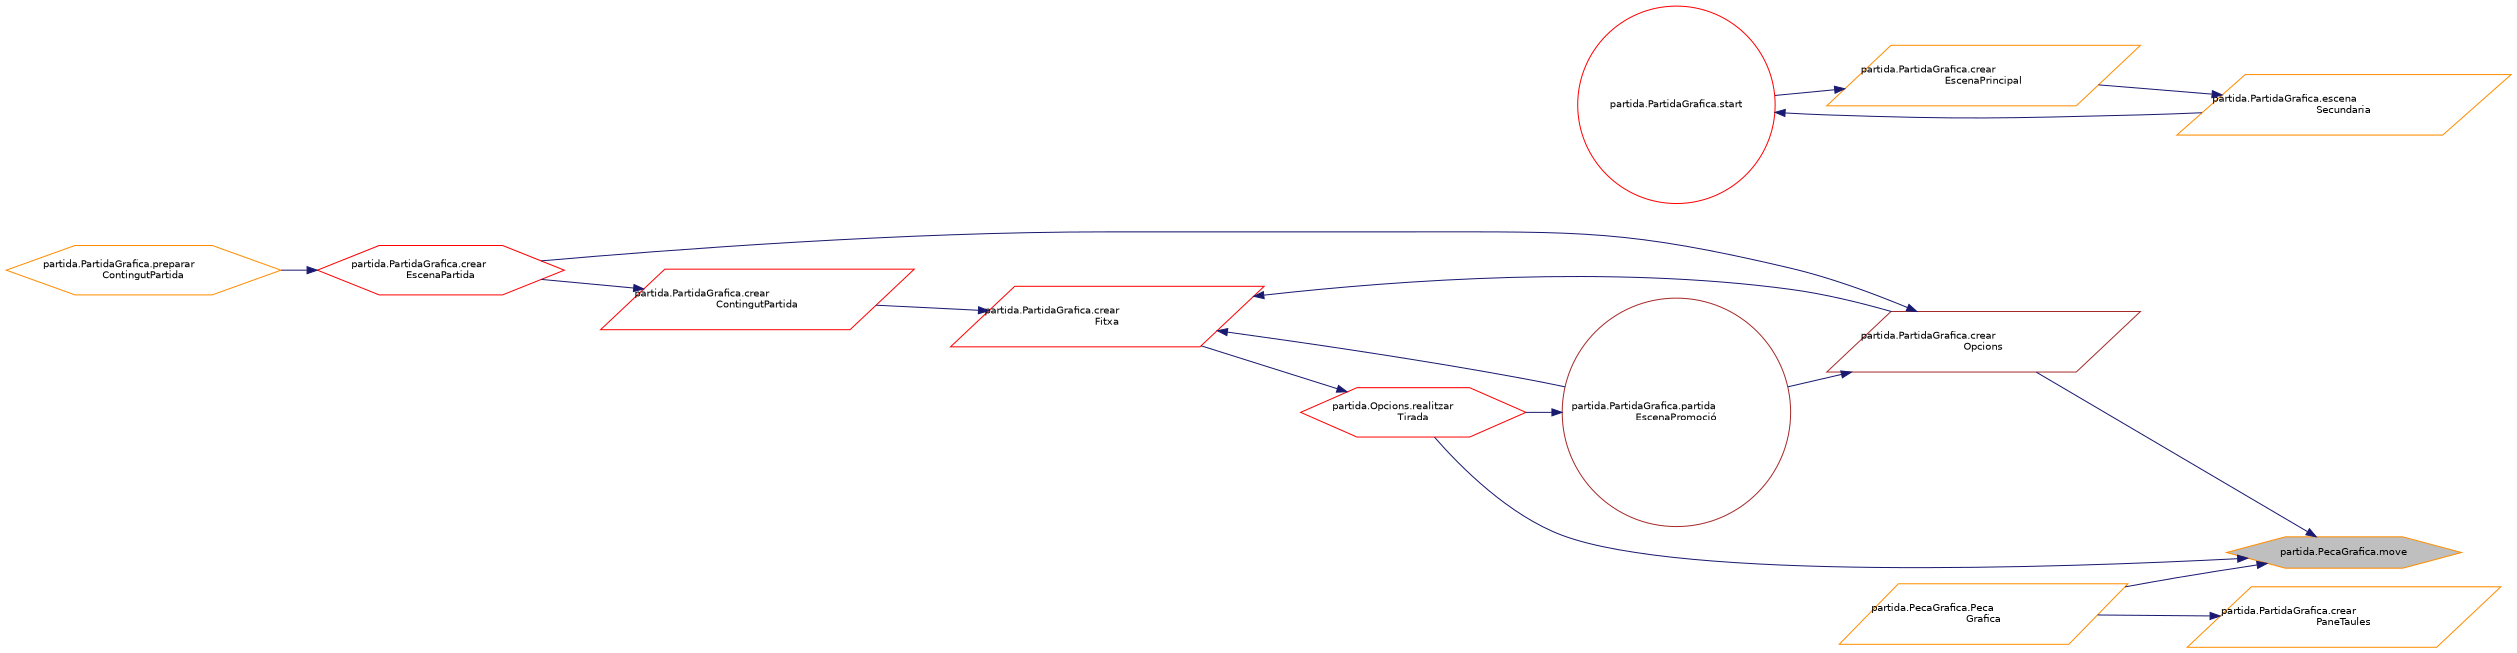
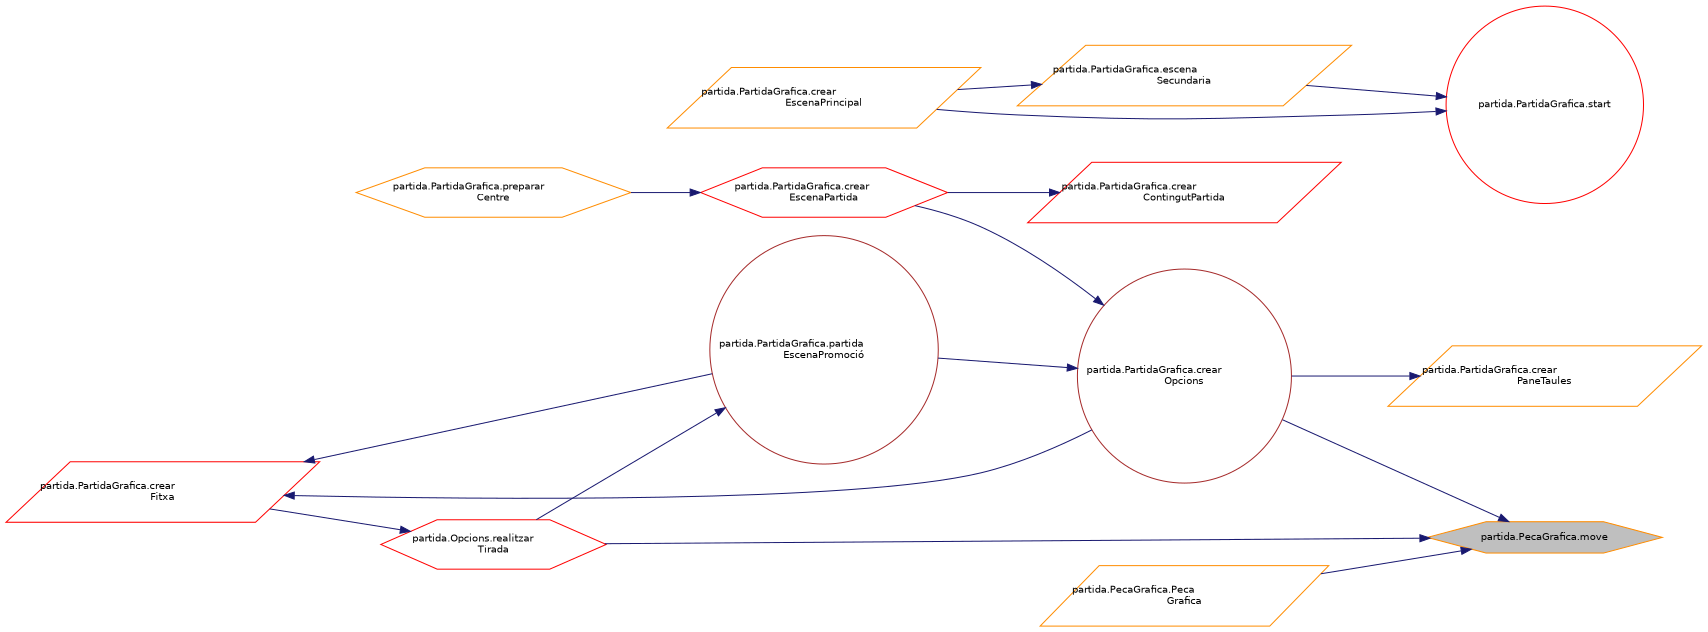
edge "partida.PartidaGrafica.start" -> "partida.PartidaGrafica.crear EscenaPrincipal": reversed
node "partida.PartidaGrafica.preparar ContingutPartida": label "partida.PartidaGrafica.preparar ContingutPartida" -> "partida.PartidaGrafica.preparar Centre"
edge "partida.PartidaGrafica.crear ContingutPartida" -> "partida.PartidaGrafica.crear Fitxa": removed
node "partida.PartidaGrafica.crear Opcions": shape parallelogram -> circle
edge "partida.PecaGrafica.Peca Grafica" -> "partida.PartidaGrafica.crear PaneTaules": now "partida.PartidaGrafica.crear Opcions" -> "partida.PartidaGrafica.crear PaneTaules"
